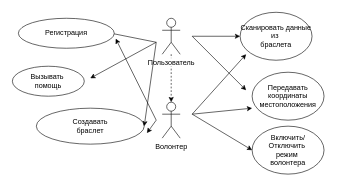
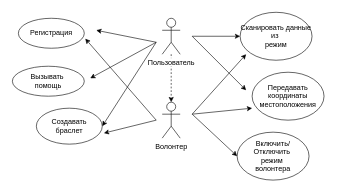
node "Регистрация": size 96x30 -> 66x30
node "Сканировать данные из браслета": label "Сканировать данные из браслета" -> "Сканировать данные из режим"
node "Создавать браслет": size 108x36 -> 66x36
node "Включить/ Отключить режим волонтера": moved (288, 150) -> (273, 156)
